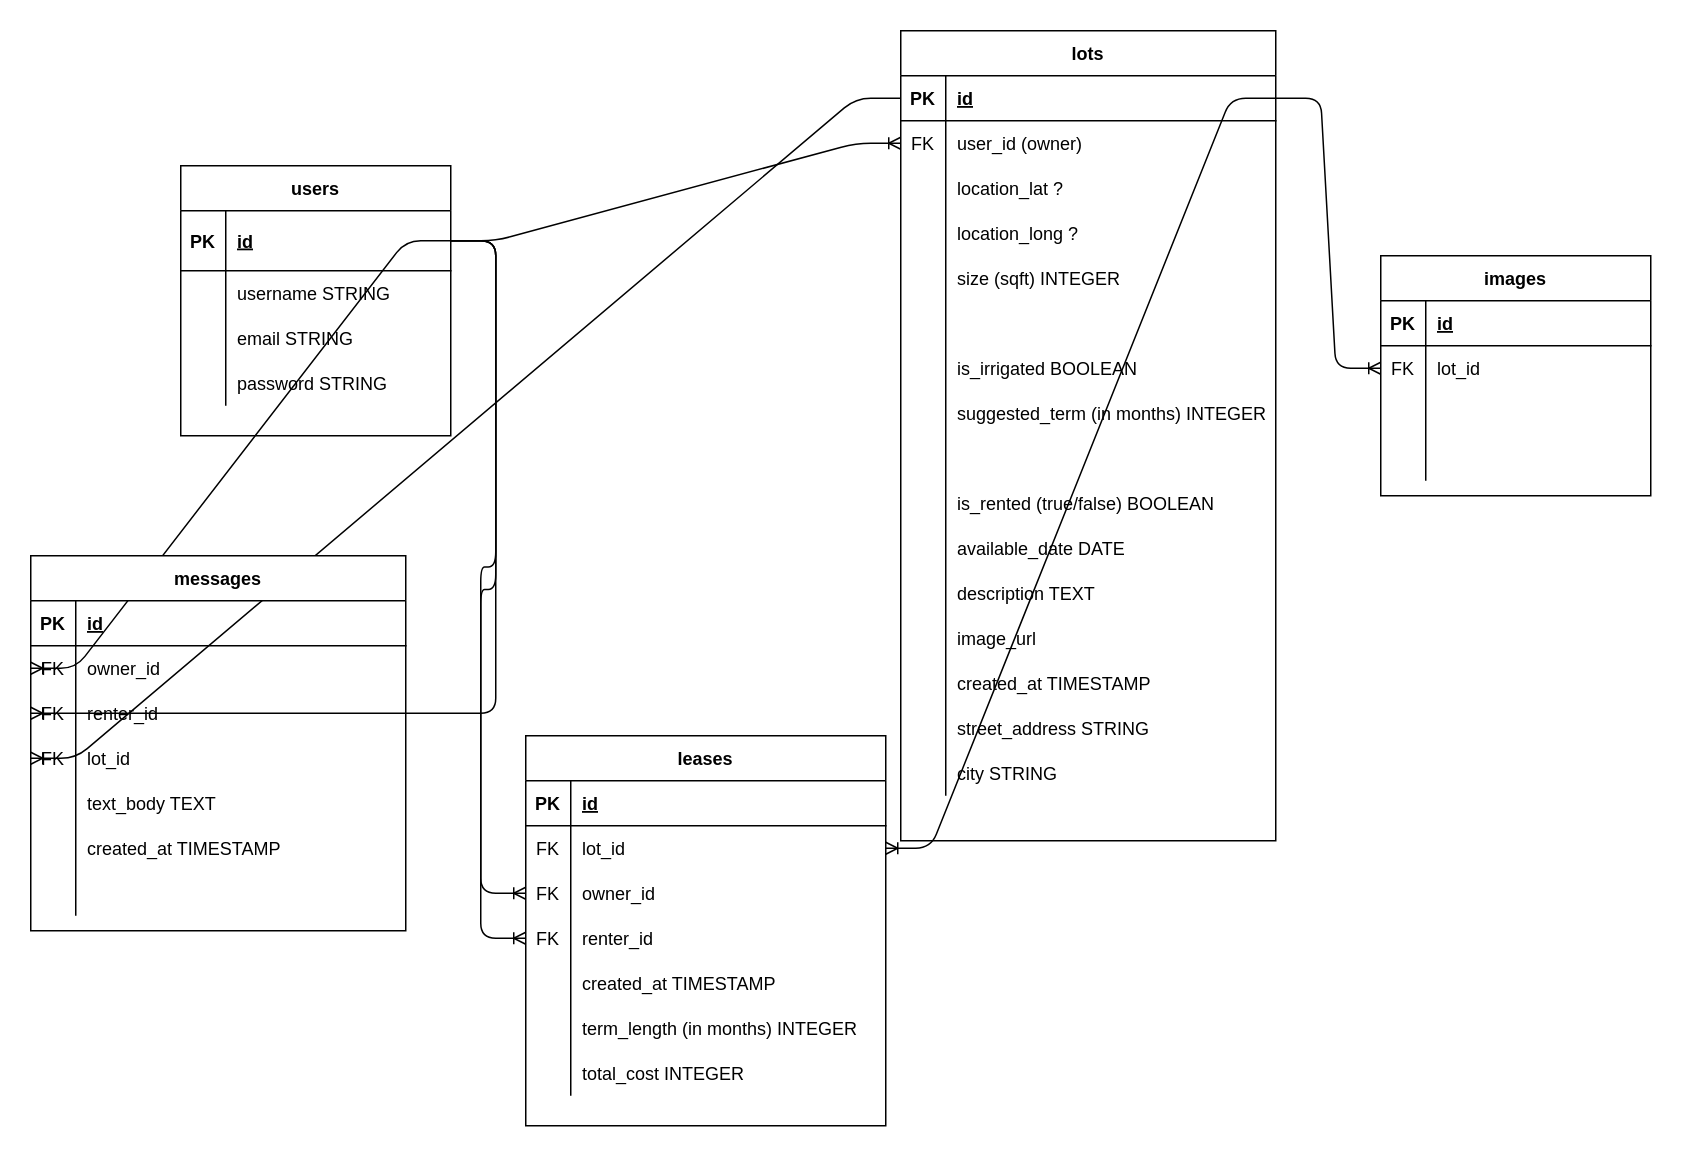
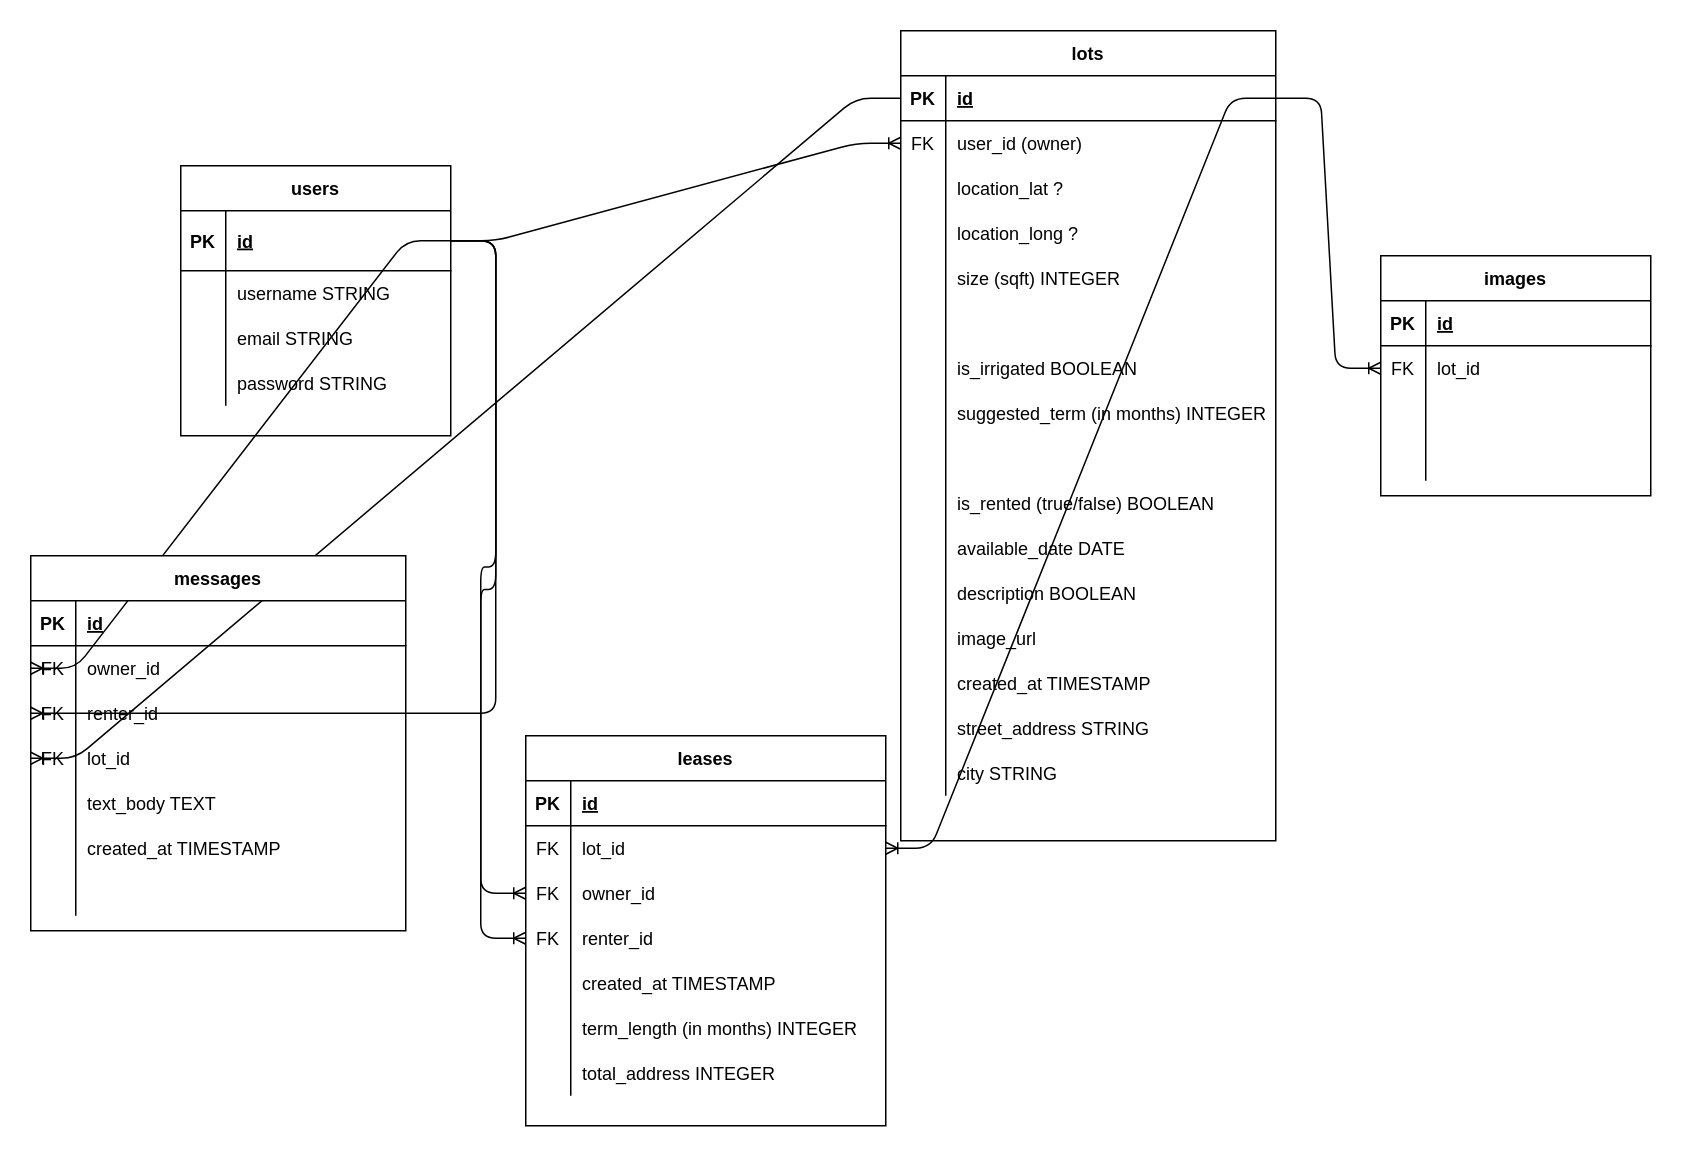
node "description TEXT": label "description TEXT" -> "description BOOLEAN"
node "total_cost INTEGER": label "total_cost INTEGER" -> "total_address INTEGER"
